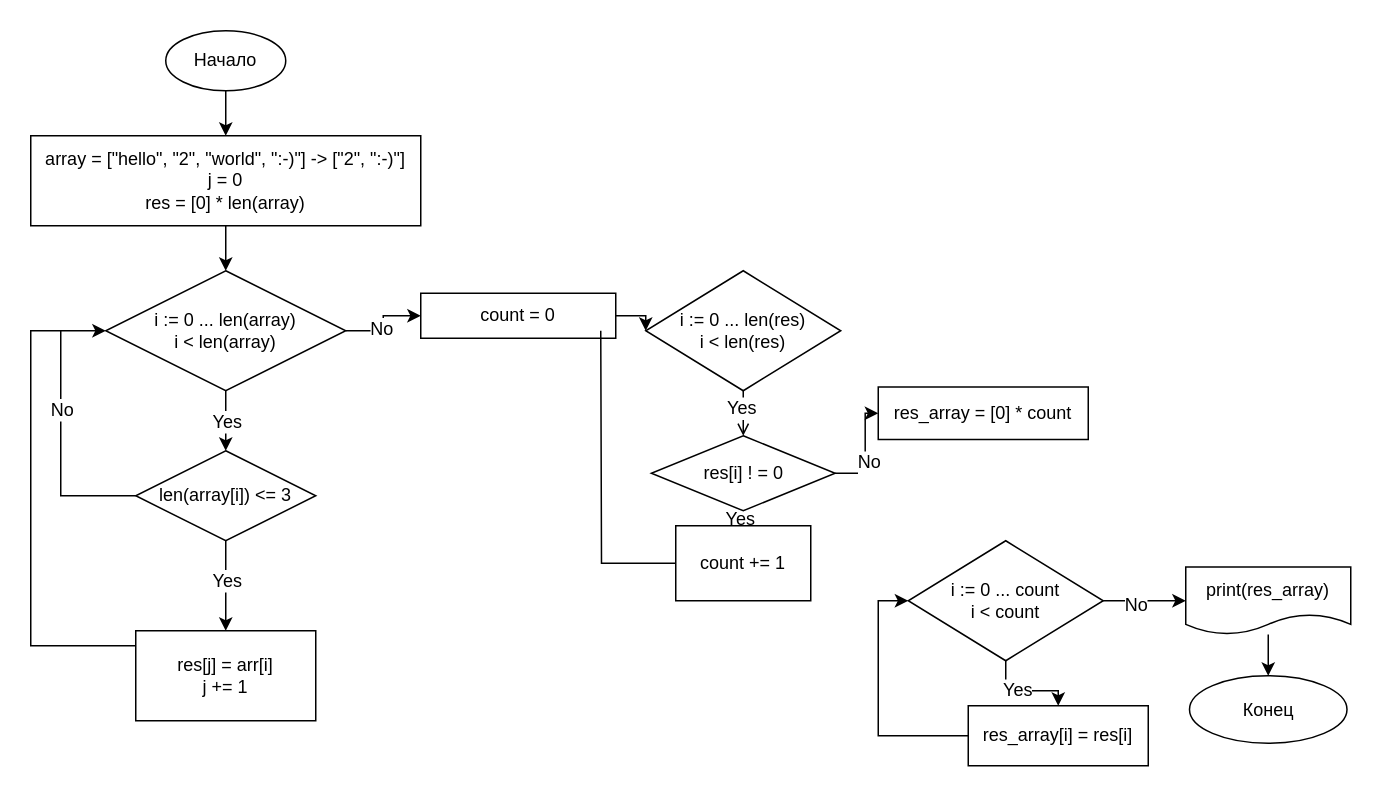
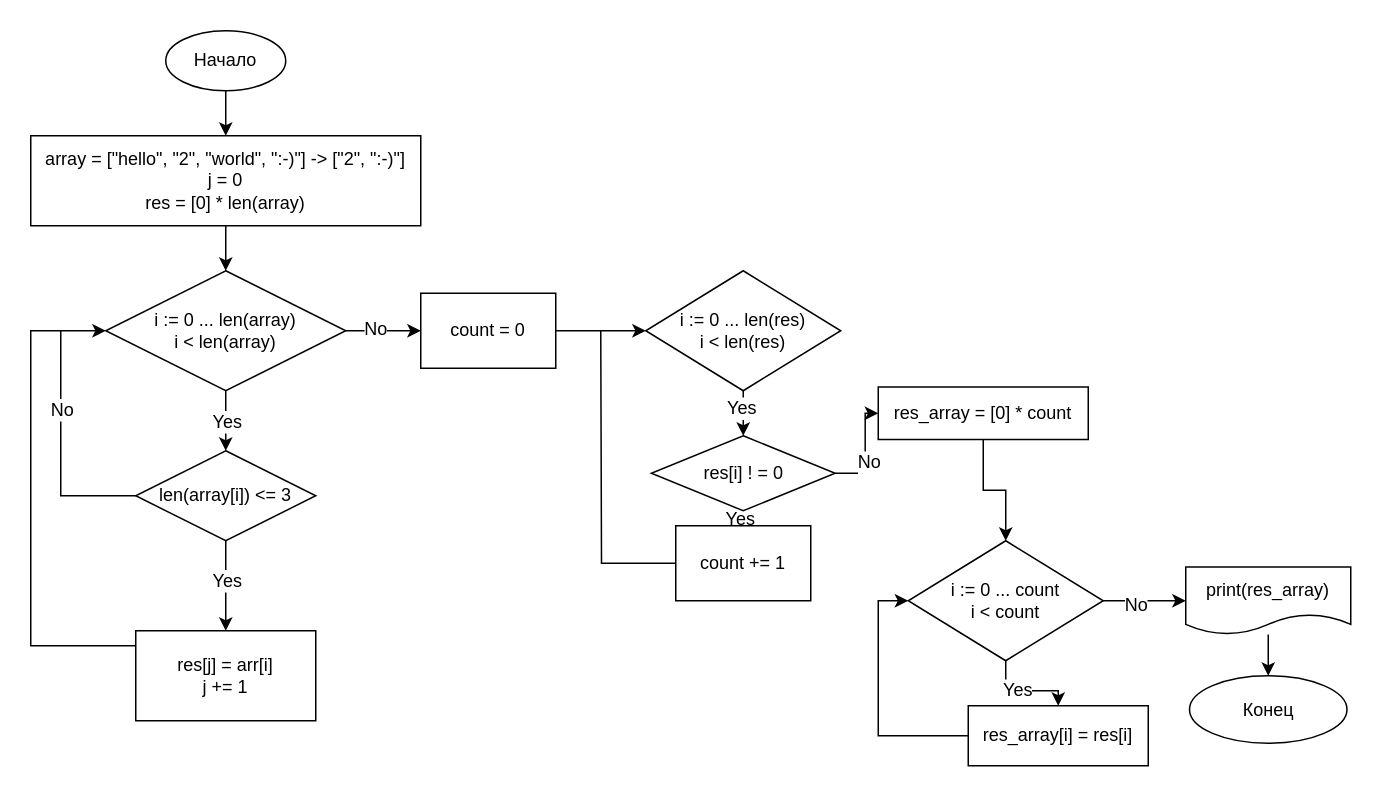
node "count = 0": size 195x45 -> 135x75
edge "i := 0 ... len(res) i < len(res)" -> "res[i] ! = 0": arrowhead open -> classic
edge "res_array = [0] * count" -> "i := 0 ... count i < count": added
